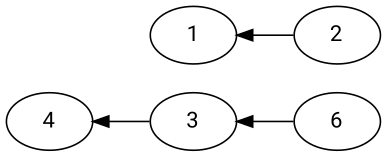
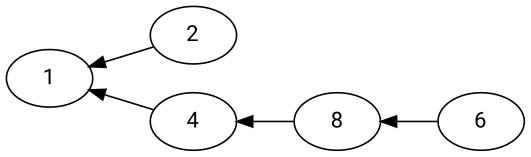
edge "4" -> "1": added
node "3": label "3" -> "8"
